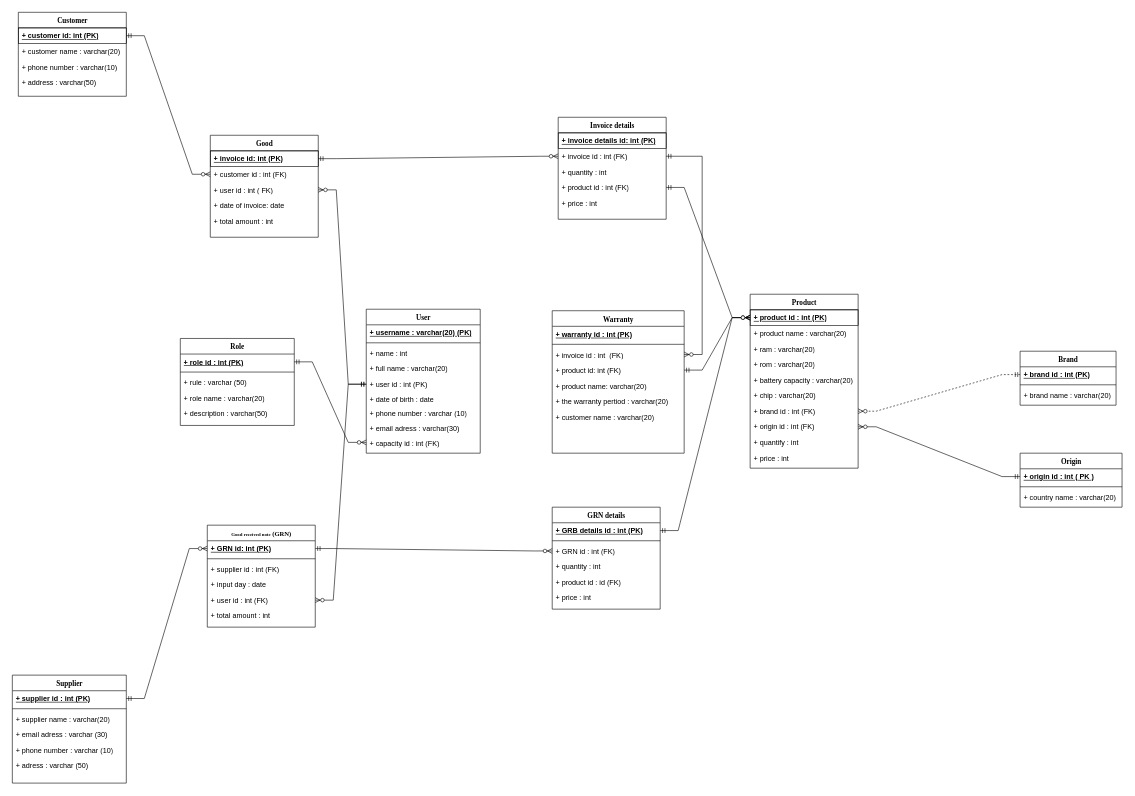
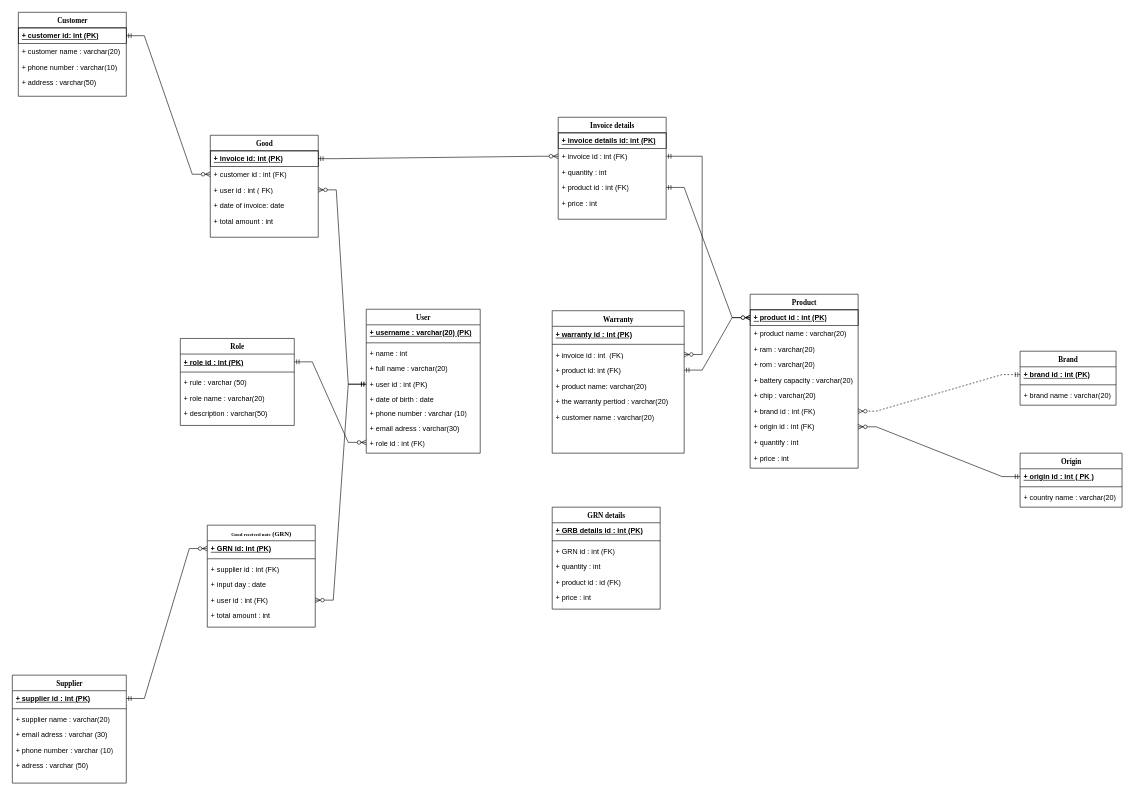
edge "+ product id : int (PK)" -- "+ GRB details id : int (PK)": removed
node "+ capacity id : int (FK)": label "+ capacity id : int (FK)" -> "+ role id : int (FK)"
edge "+ GRN id: int (PK)" -- "+ GRN id : int (FK)": removed
